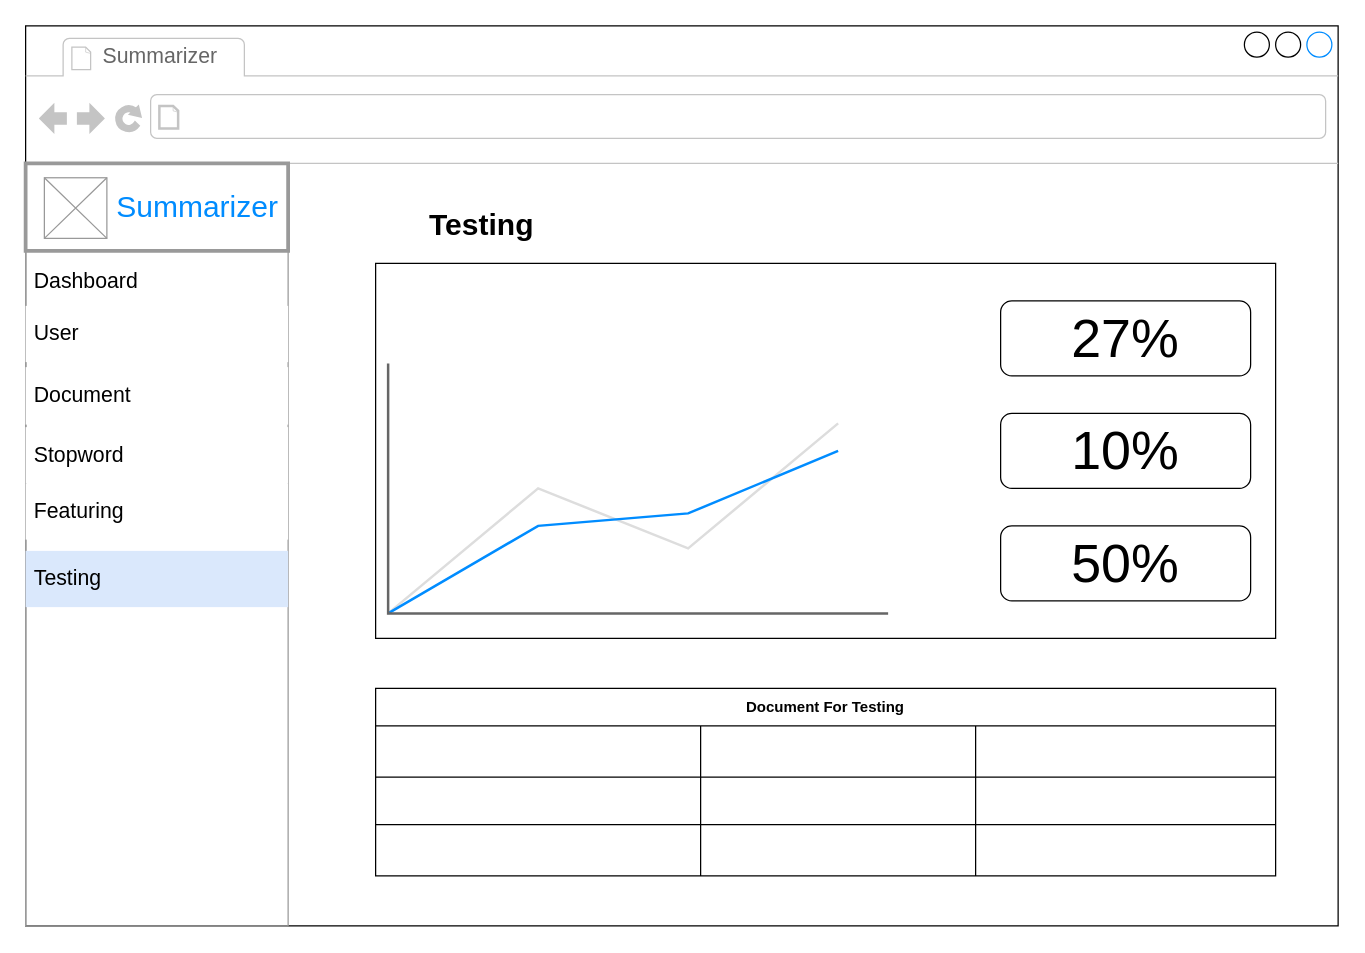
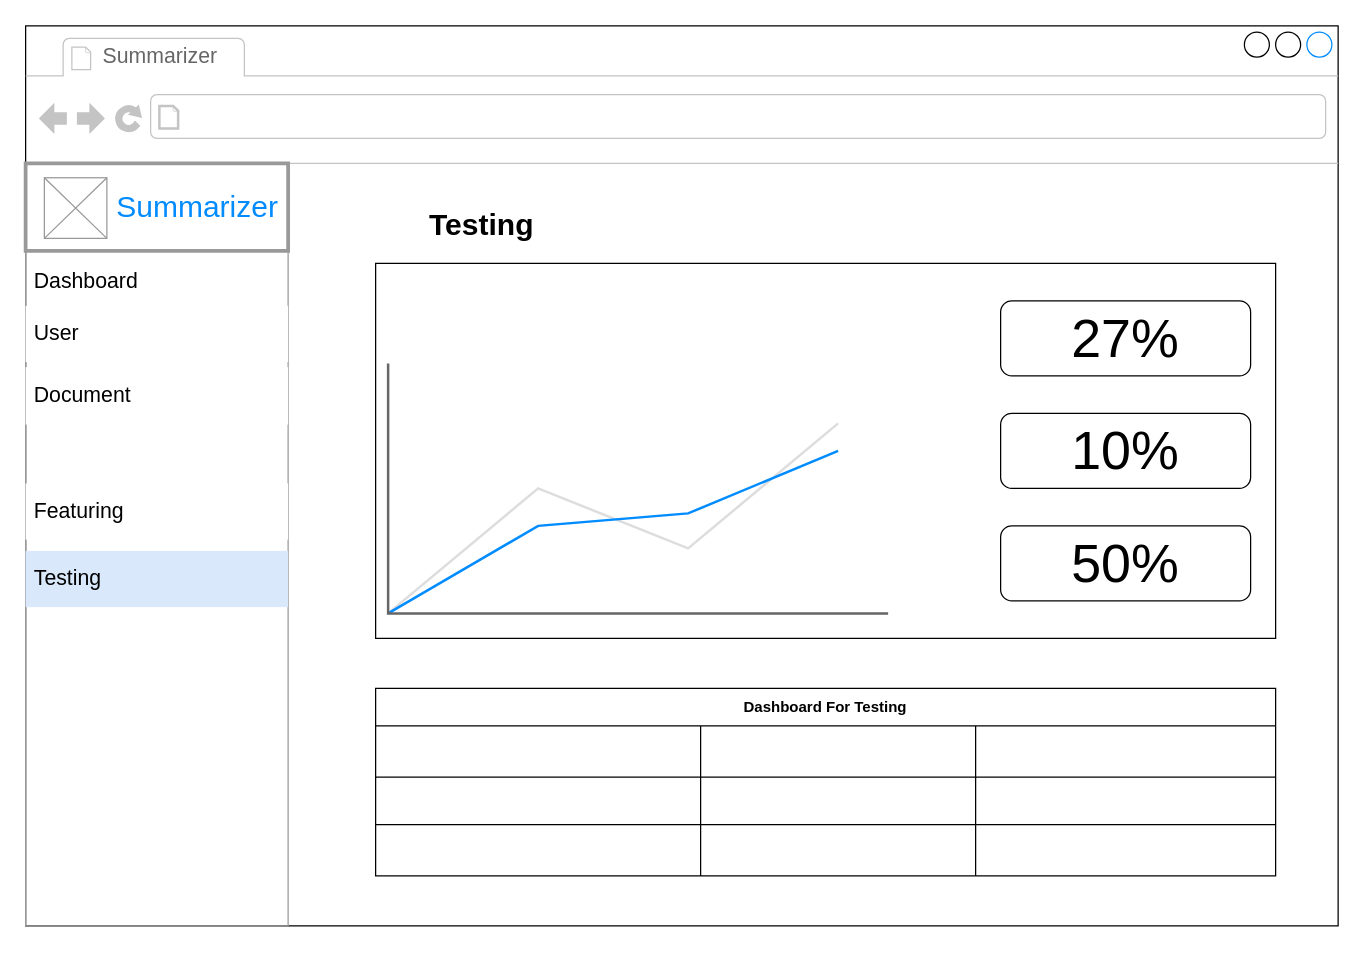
node "Stopword": removed
node "Document For Testing": label "Document For Testing" -> "Dashboard For Testing"
